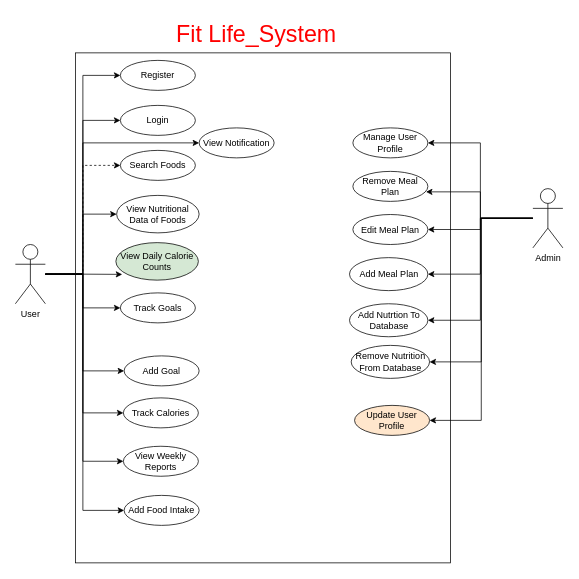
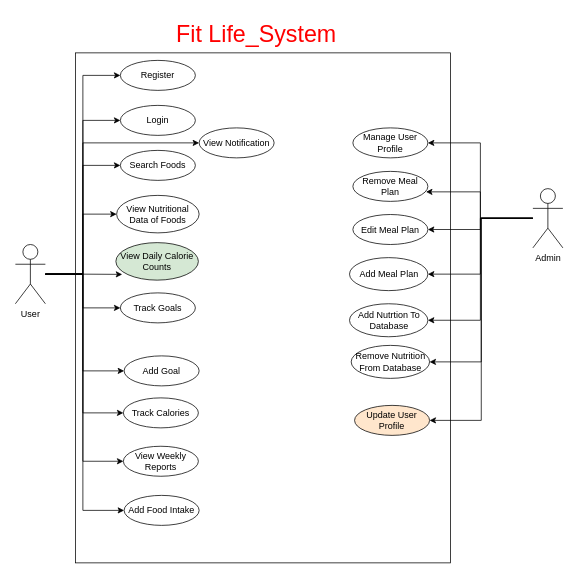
edge "User" -> "Search Foods": style dashed -> solid
